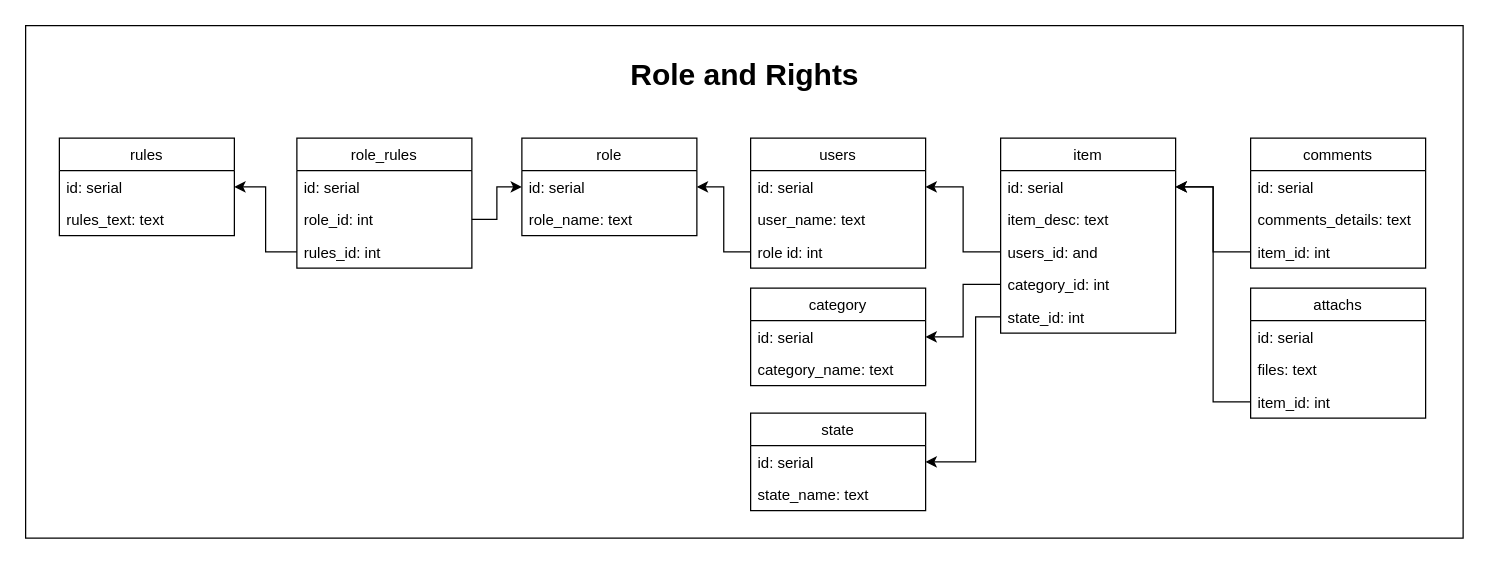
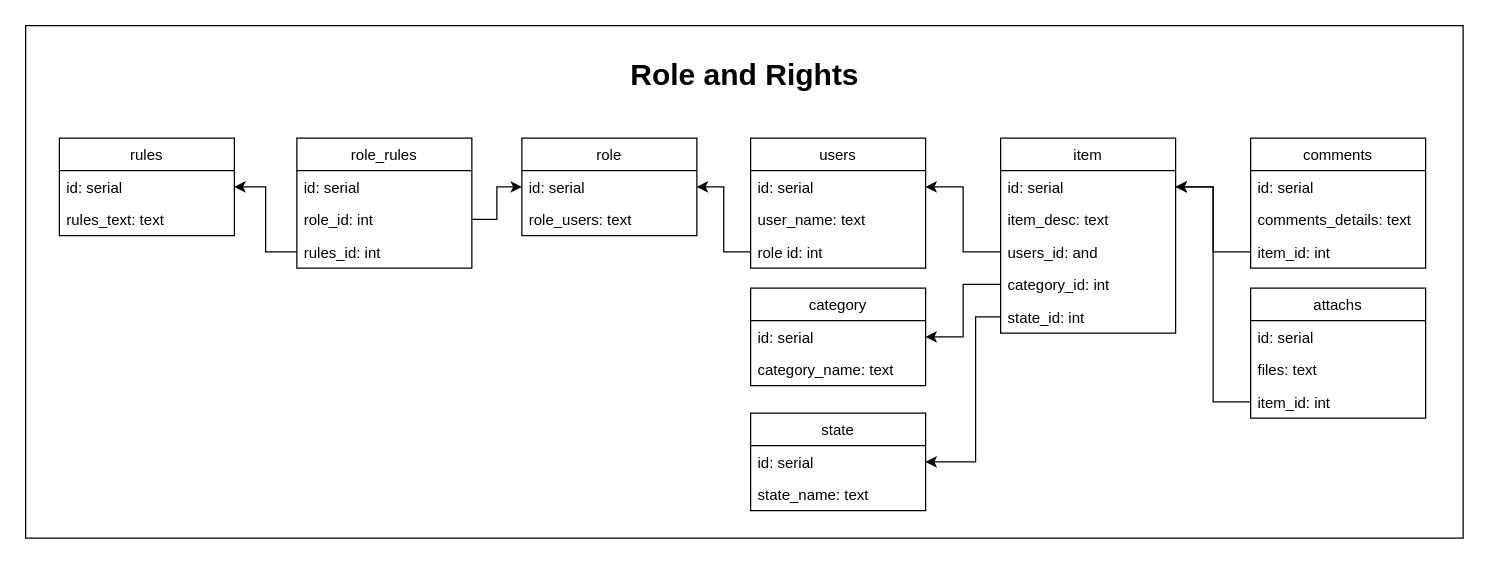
node "role_name: text": label "role_name: text" -> "role_users: text"
